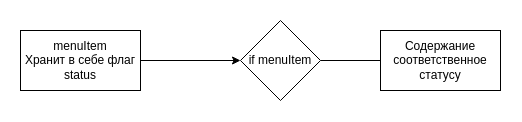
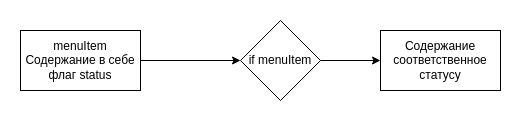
node "menuItem Хранит в себе флаг status": label "menuItem Хранит в себе флаг status" -> "menuItem Содержание в себе флаг status"
edge "if menuItem" -- "Содержание соответственное статусу": arrowhead none -> classic
